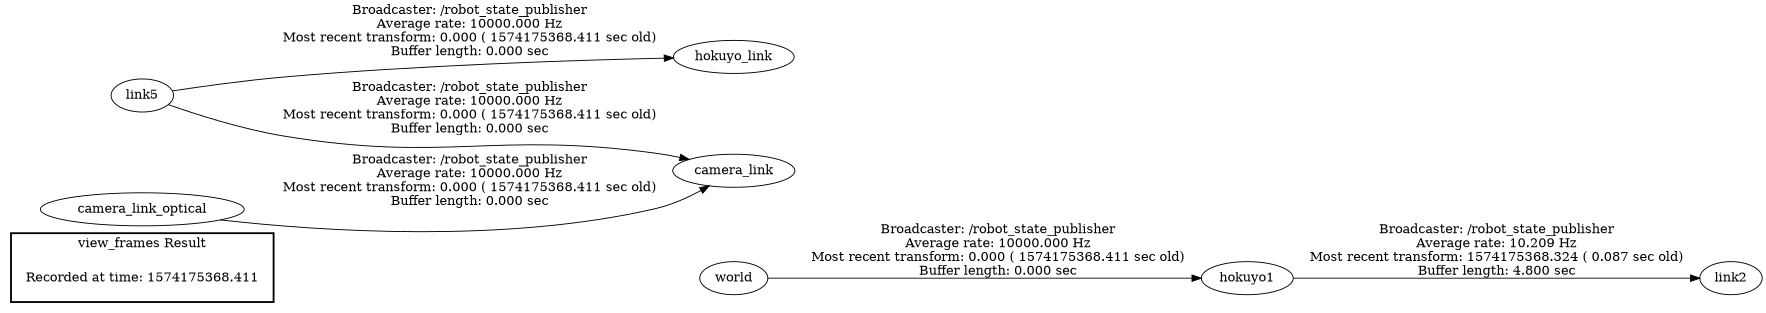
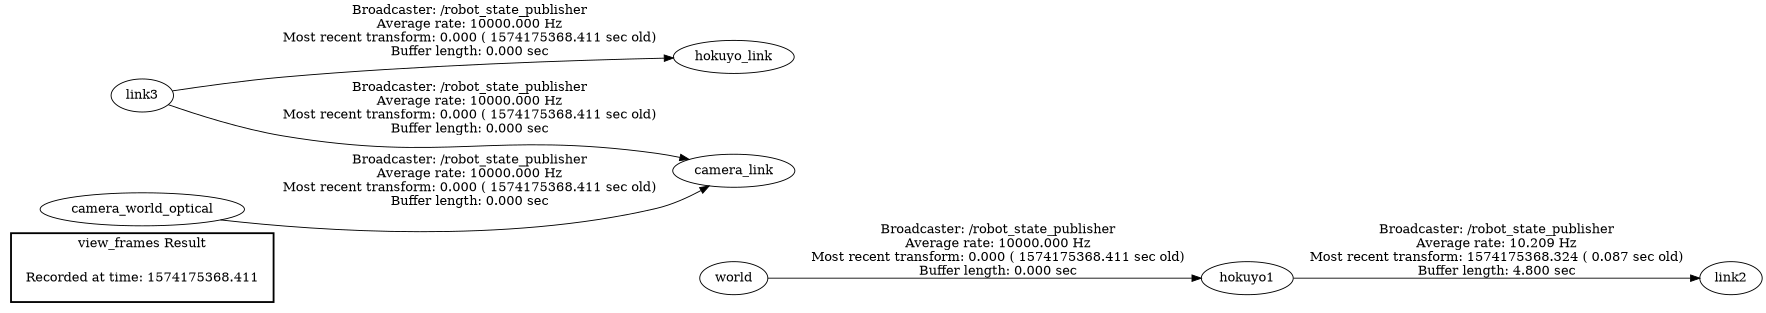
node "link5": label "link5" -> "link3"
node "camera_link_optical": label "camera_link_optical" -> "camera_world_optical"
